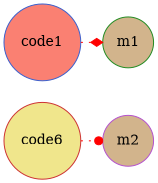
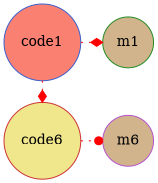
edge "code1" -> "code6": added
node "m2": label "m2" -> "m6"
